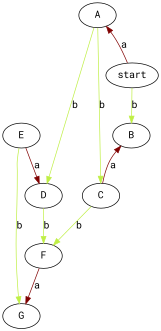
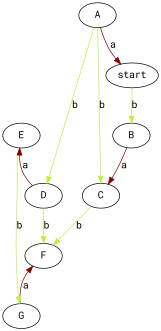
edge "start" -> "A": reversed
edge "E" -> "D": reversed
edge "C" -> "B": reversed
edge "F" -> "G": reversed
